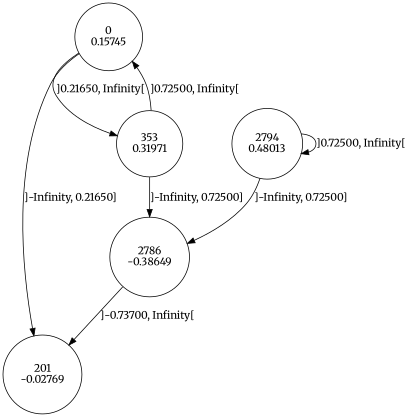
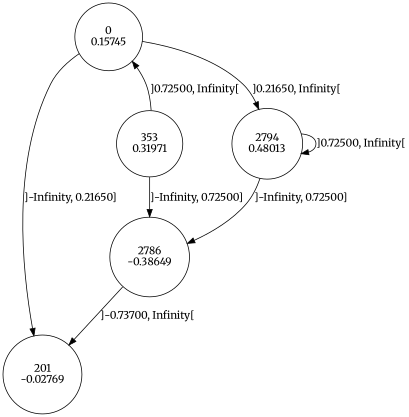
edge "0 0.15745" -> "353 0.31971": now "0 0.15745" -> "2794 0.48013"
